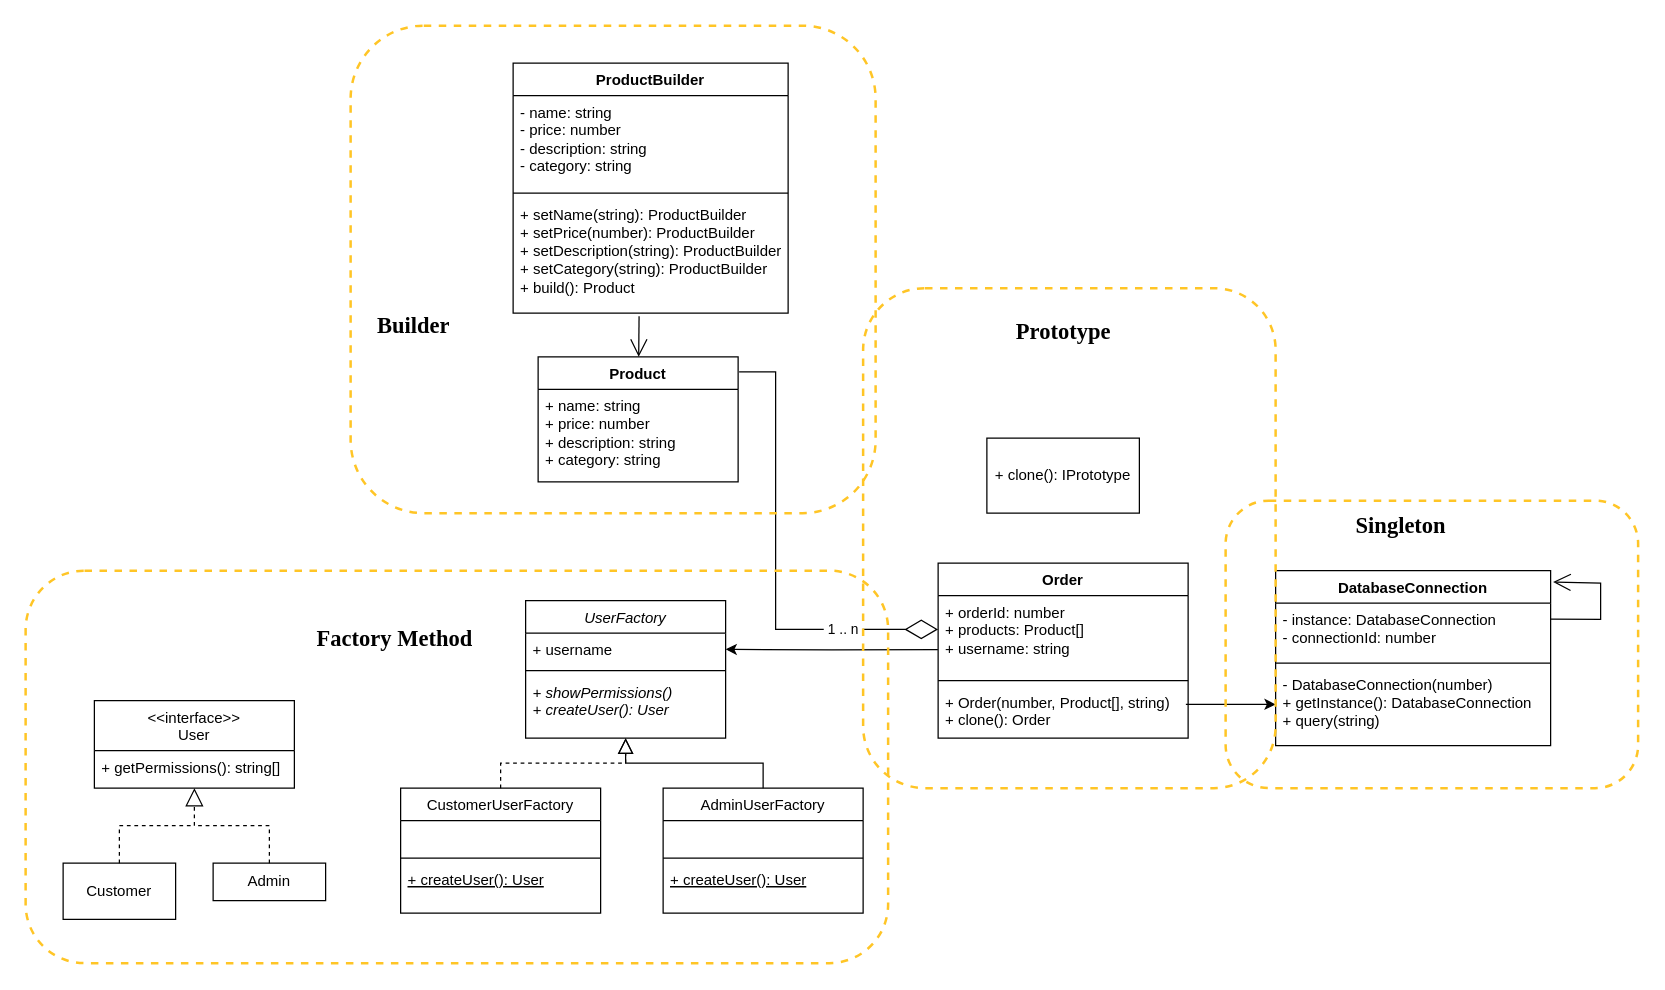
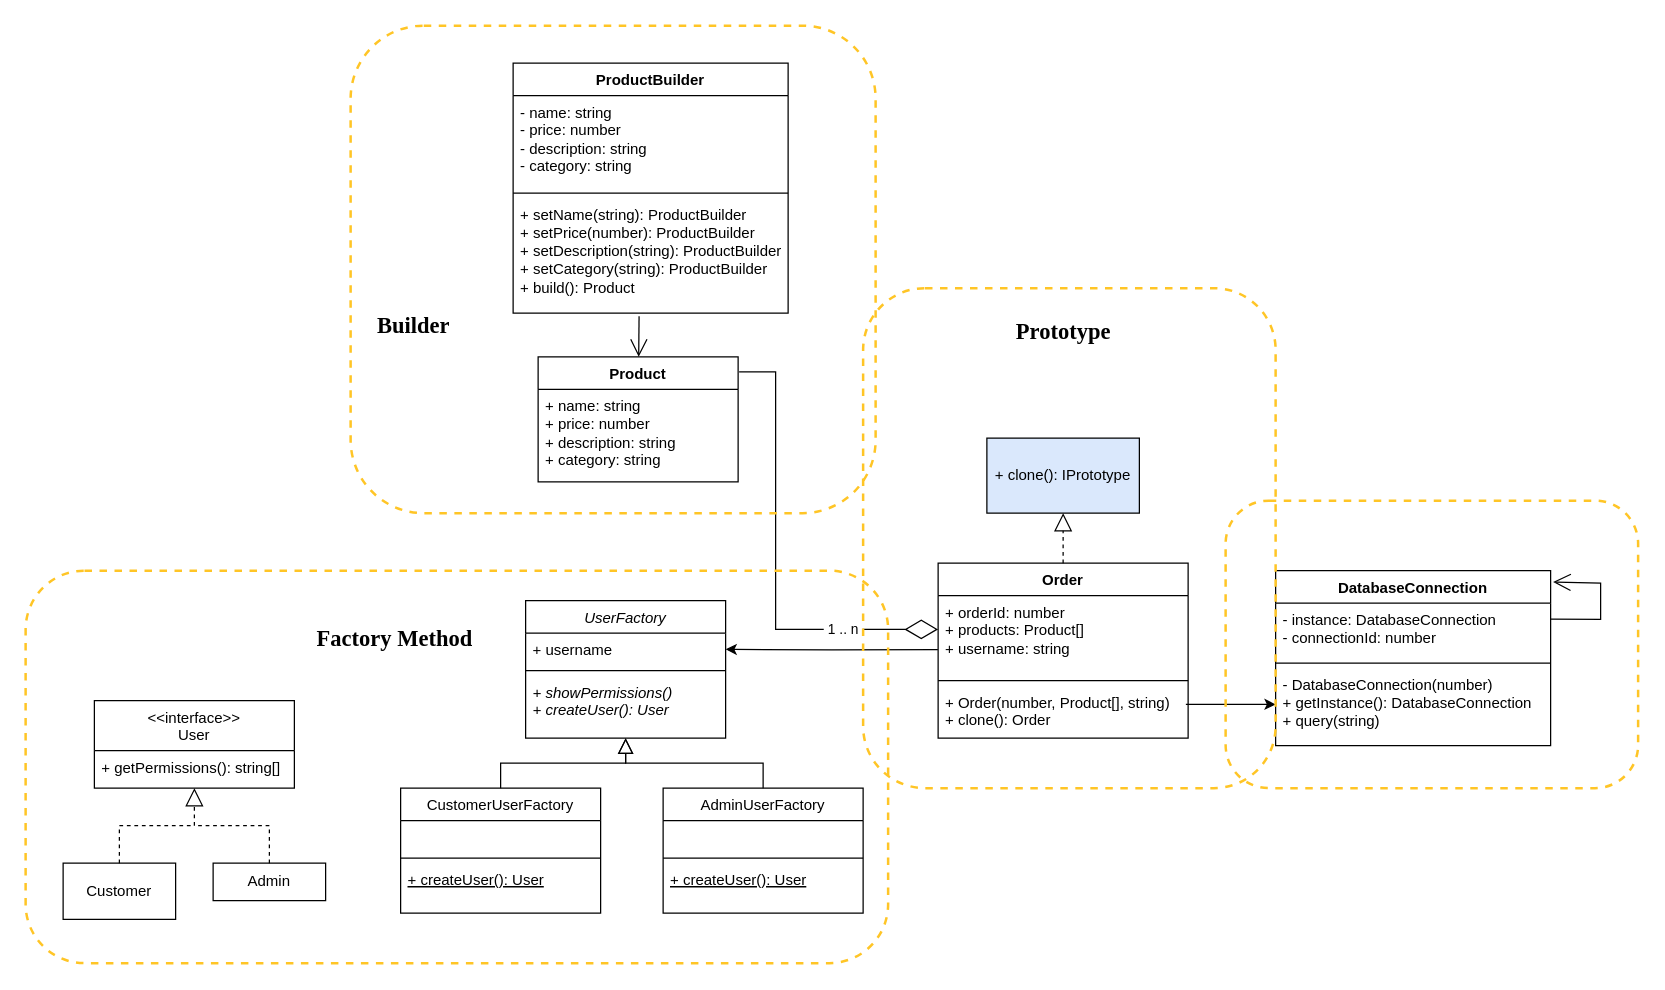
node "+ clone(): IPrototype": fillcolor #ffffff -> #dae8fc
node "Singleton": removed
edge "Order" -> "+ clone(): IPrototype": added
edge "CustomerUserFactory" -> "UserFactory": style dashed -> solid
